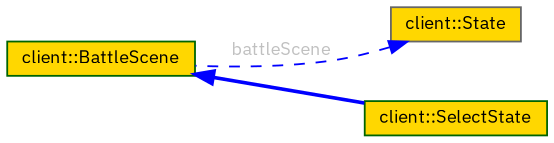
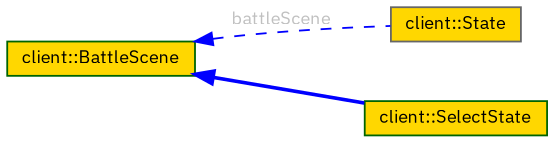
edge "client::BattleScene" -> "client::State": reversed
